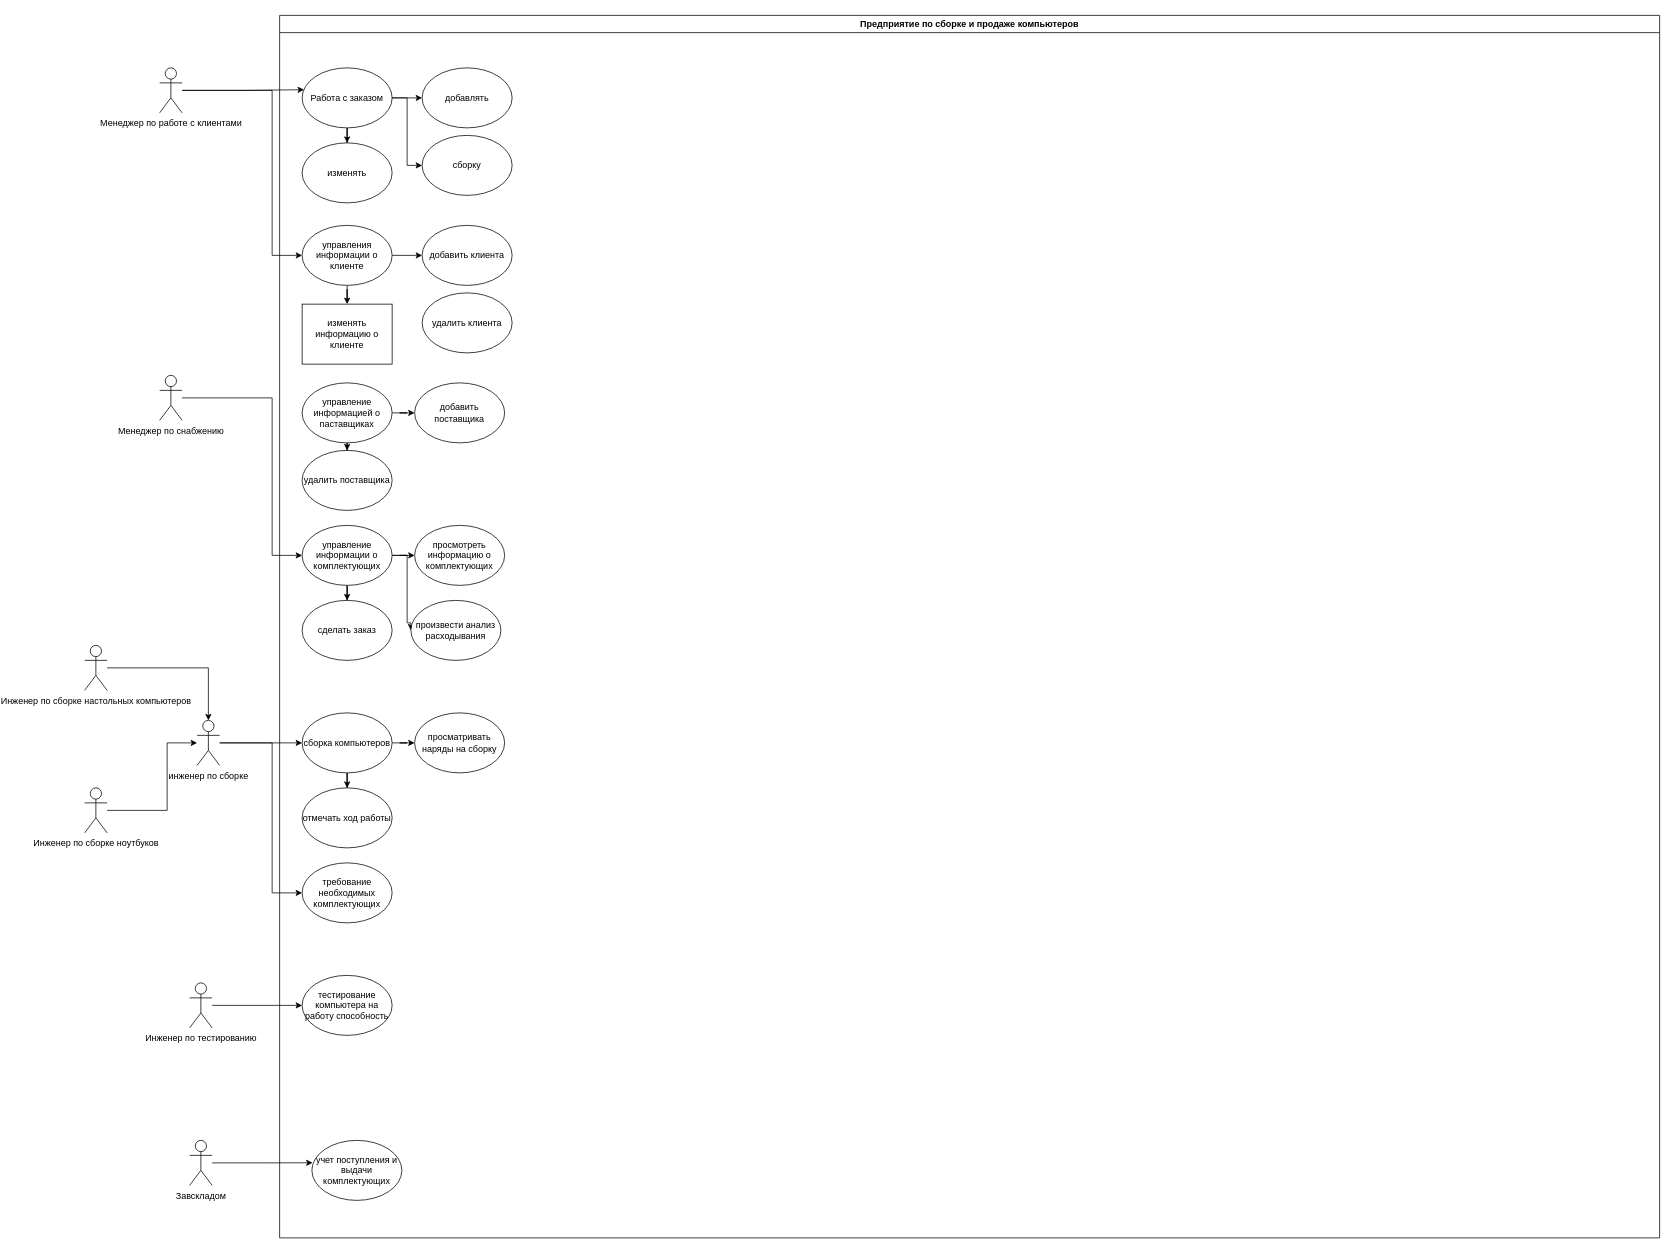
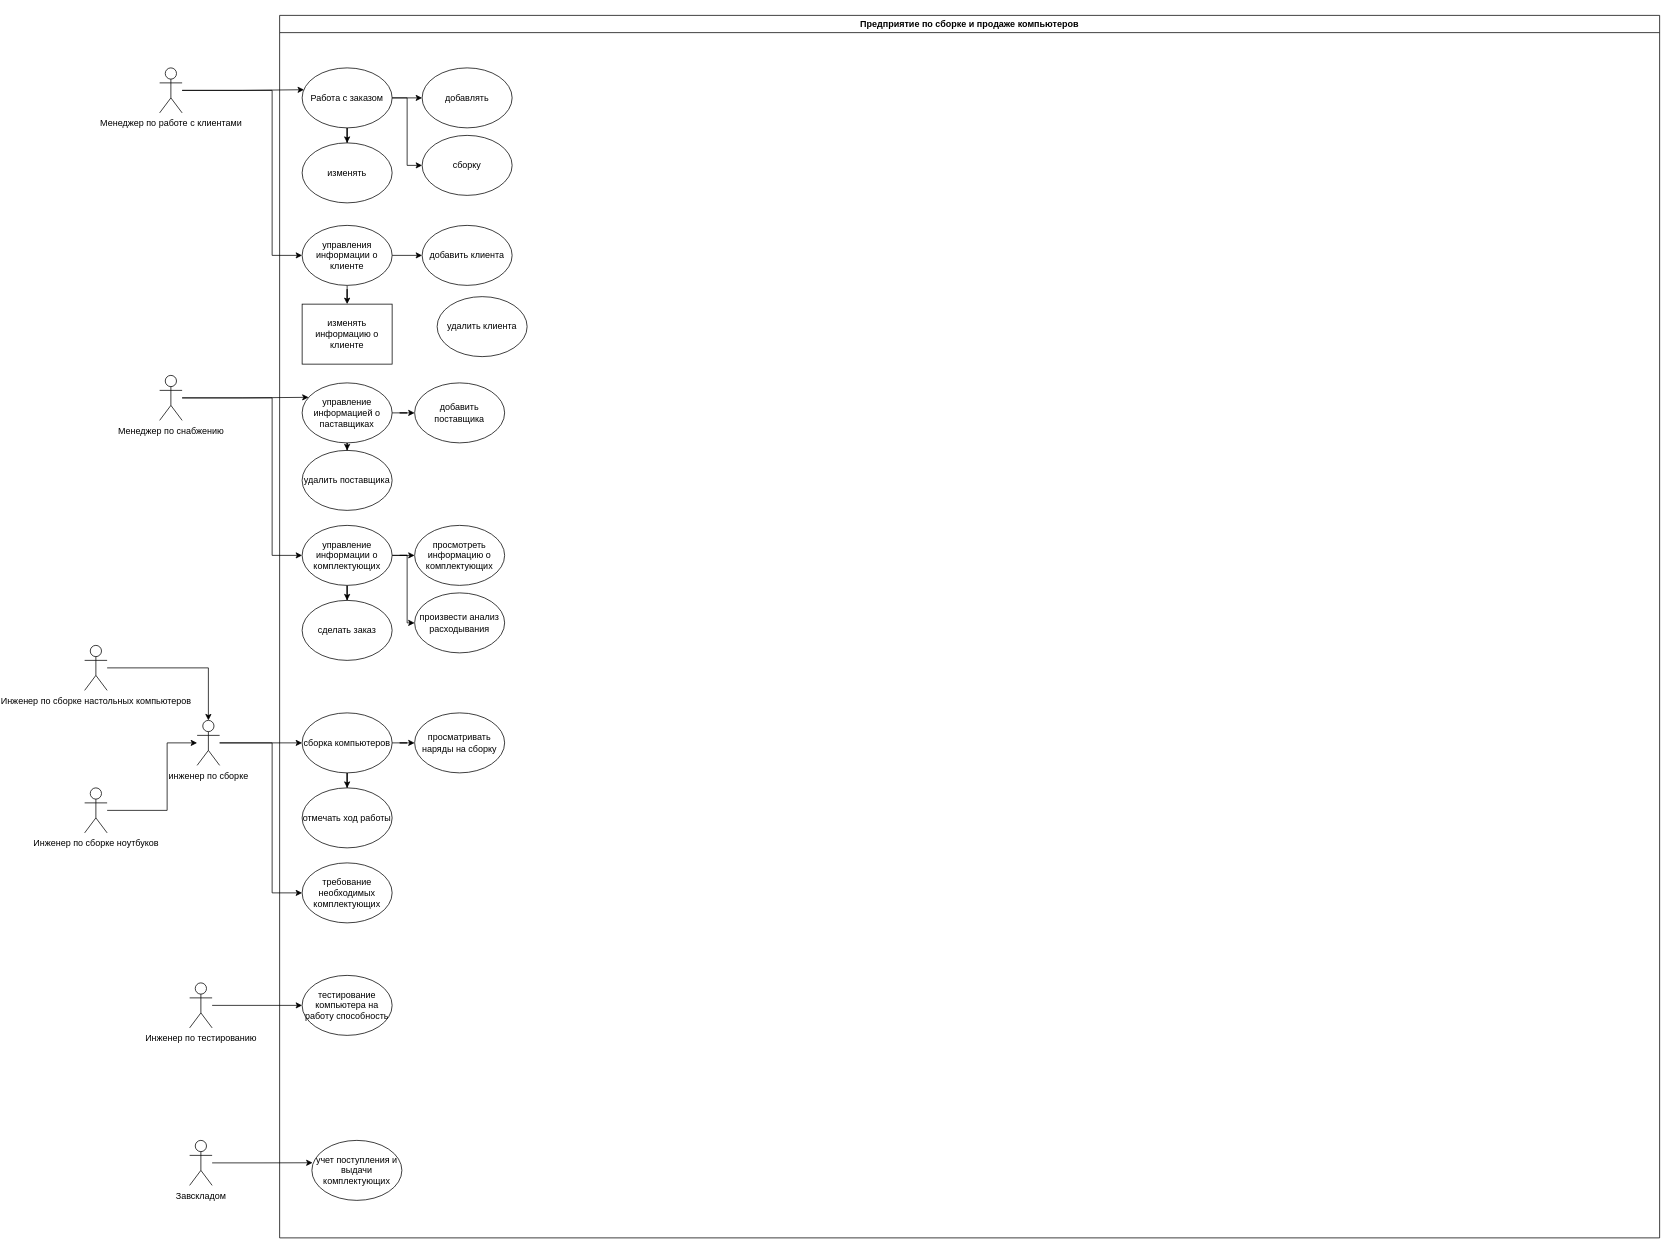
node "удалить клиента": moved (467, 323) -> (482, 327)
edge "Менеджер по снабжению" -> "управление информацией о паставщиках": added
node "произвести анализ расходывания": moved (456, 630) -> (459, 623)
